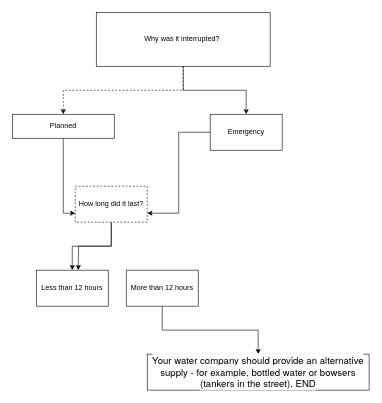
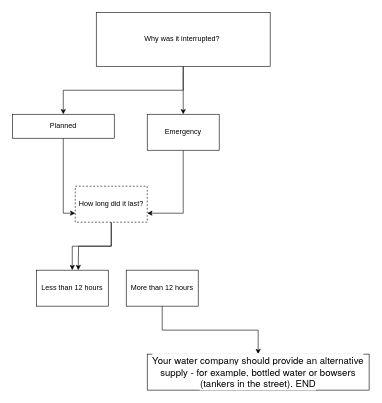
edge "Why was it interrupted?" -> "Planned": style dashed -> solid
node "Emergency": moved (246, 132) -> (183, 132)
